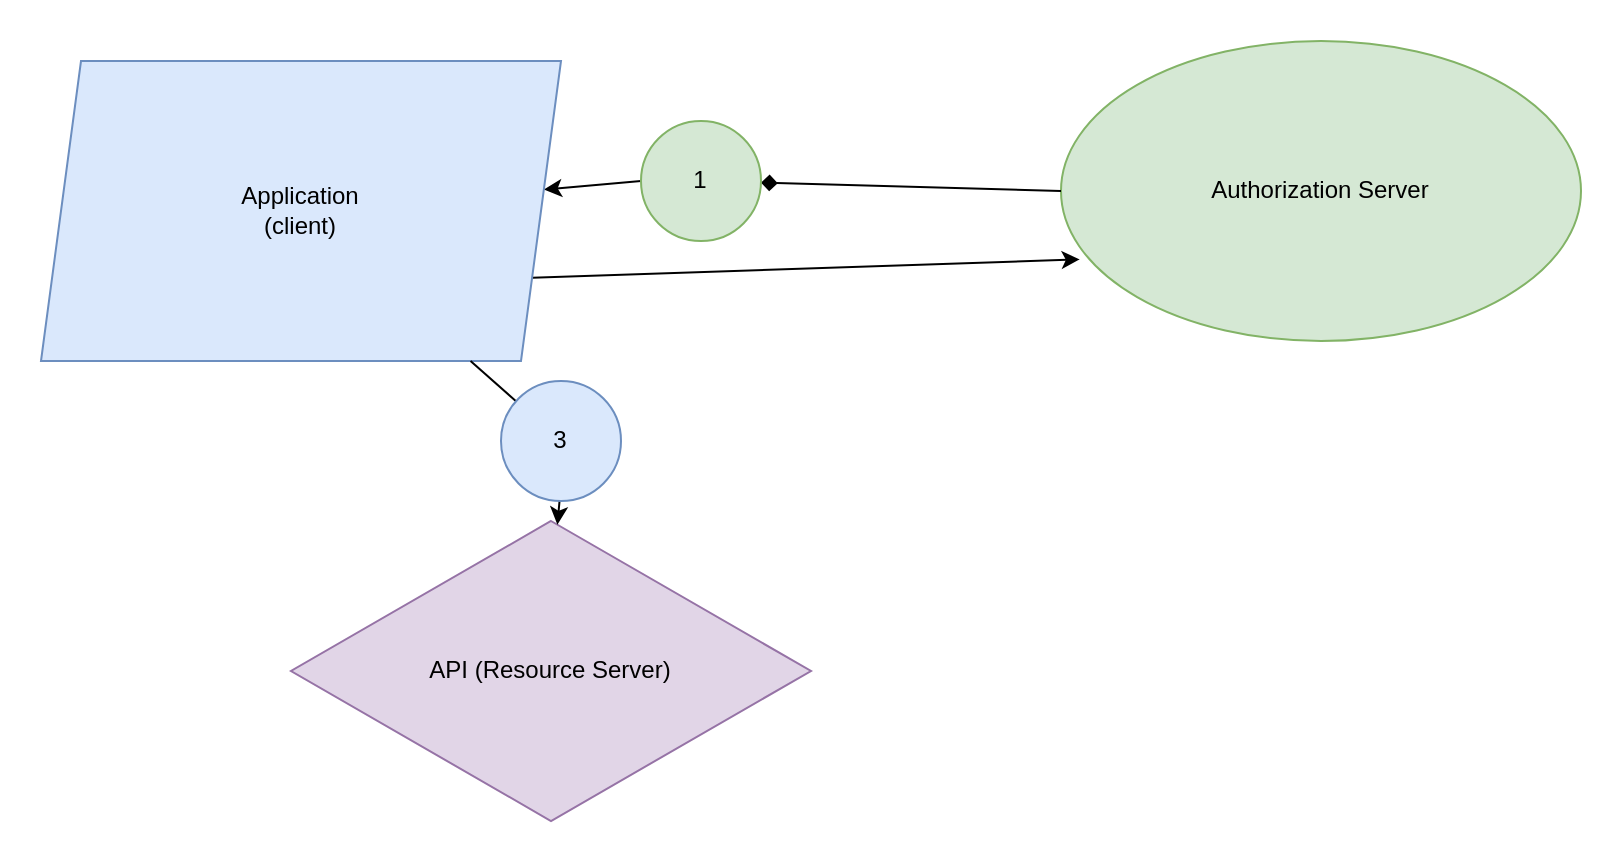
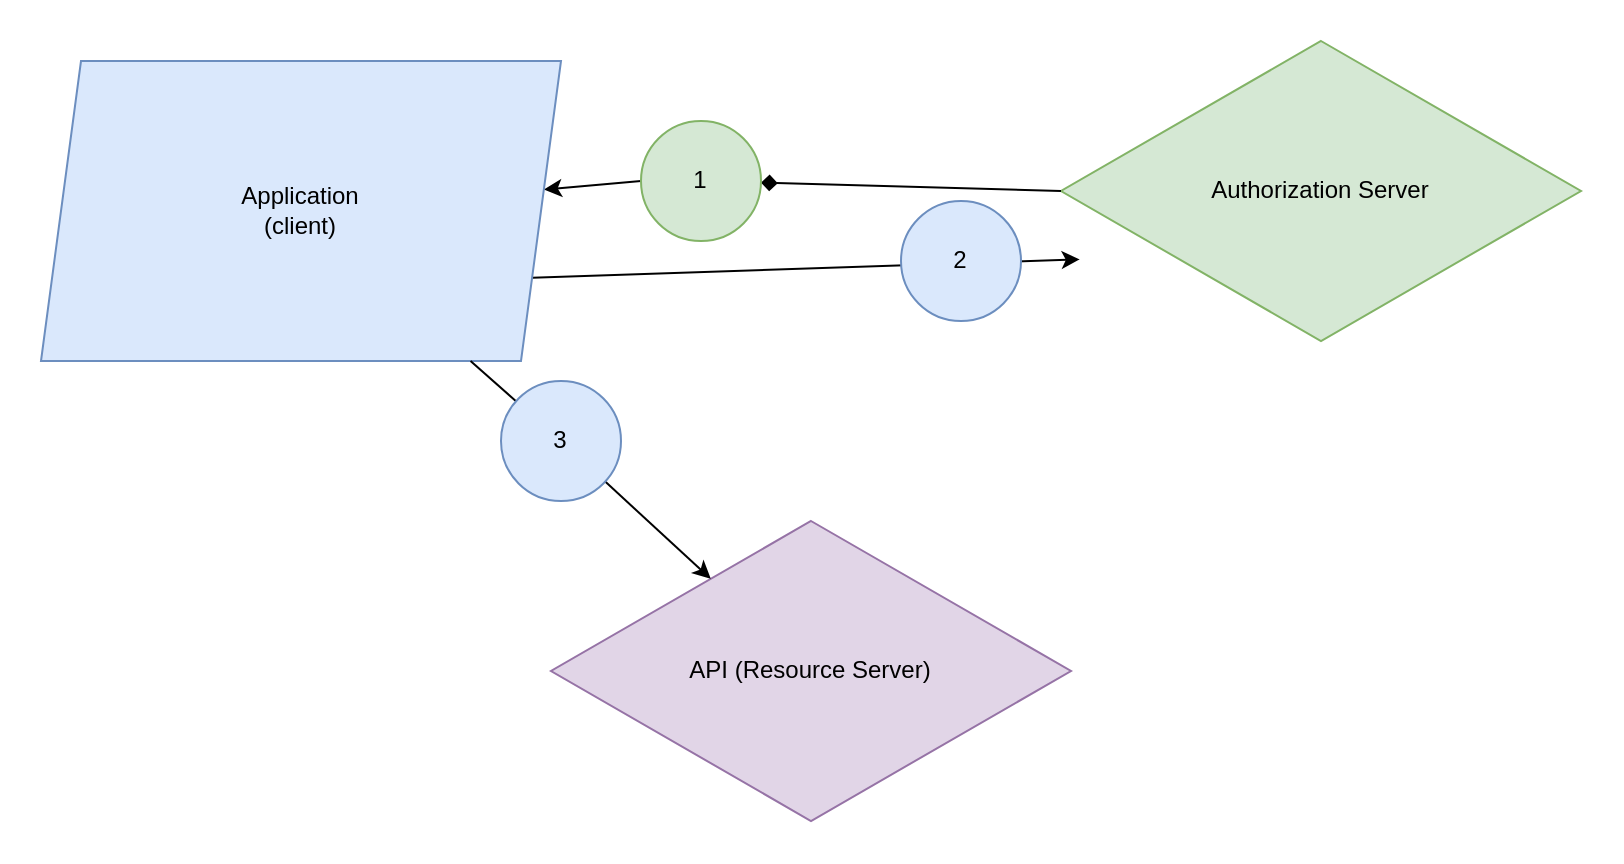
node "Authorization Server": shape ellipse -> diamond
node "2": added
node "API (Resource Server)": moved (551, 671) -> (811, 671)
